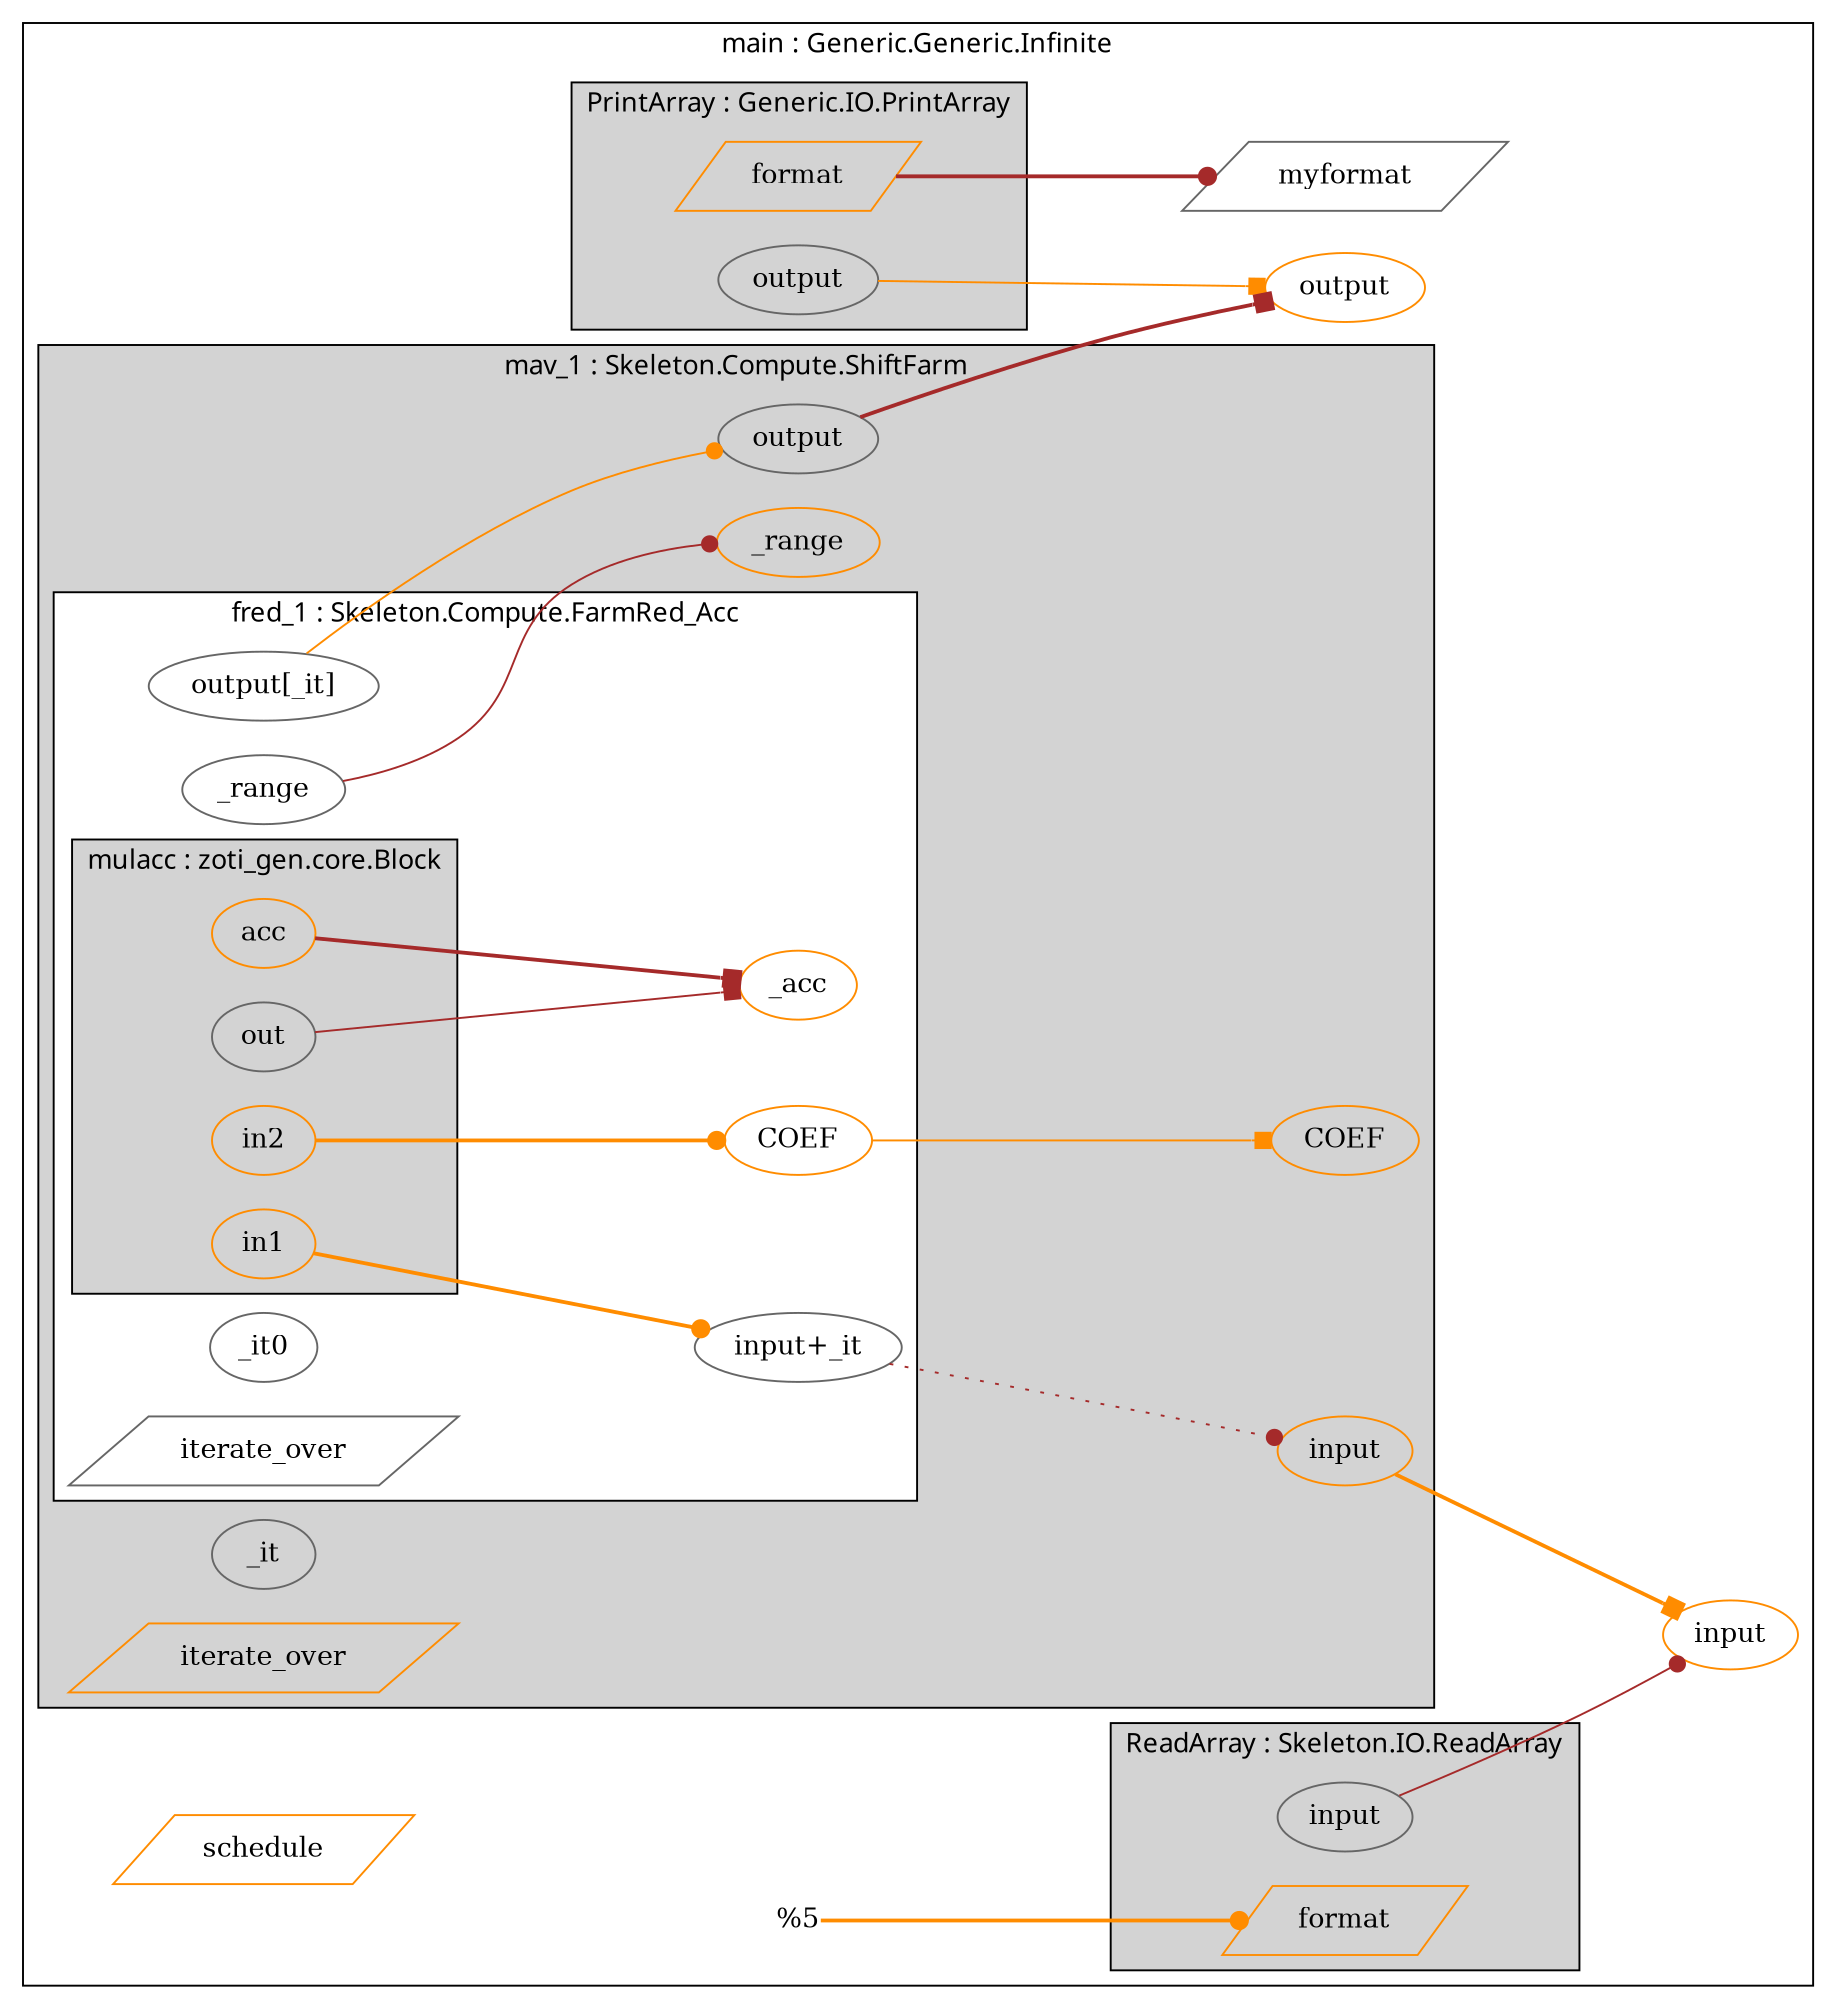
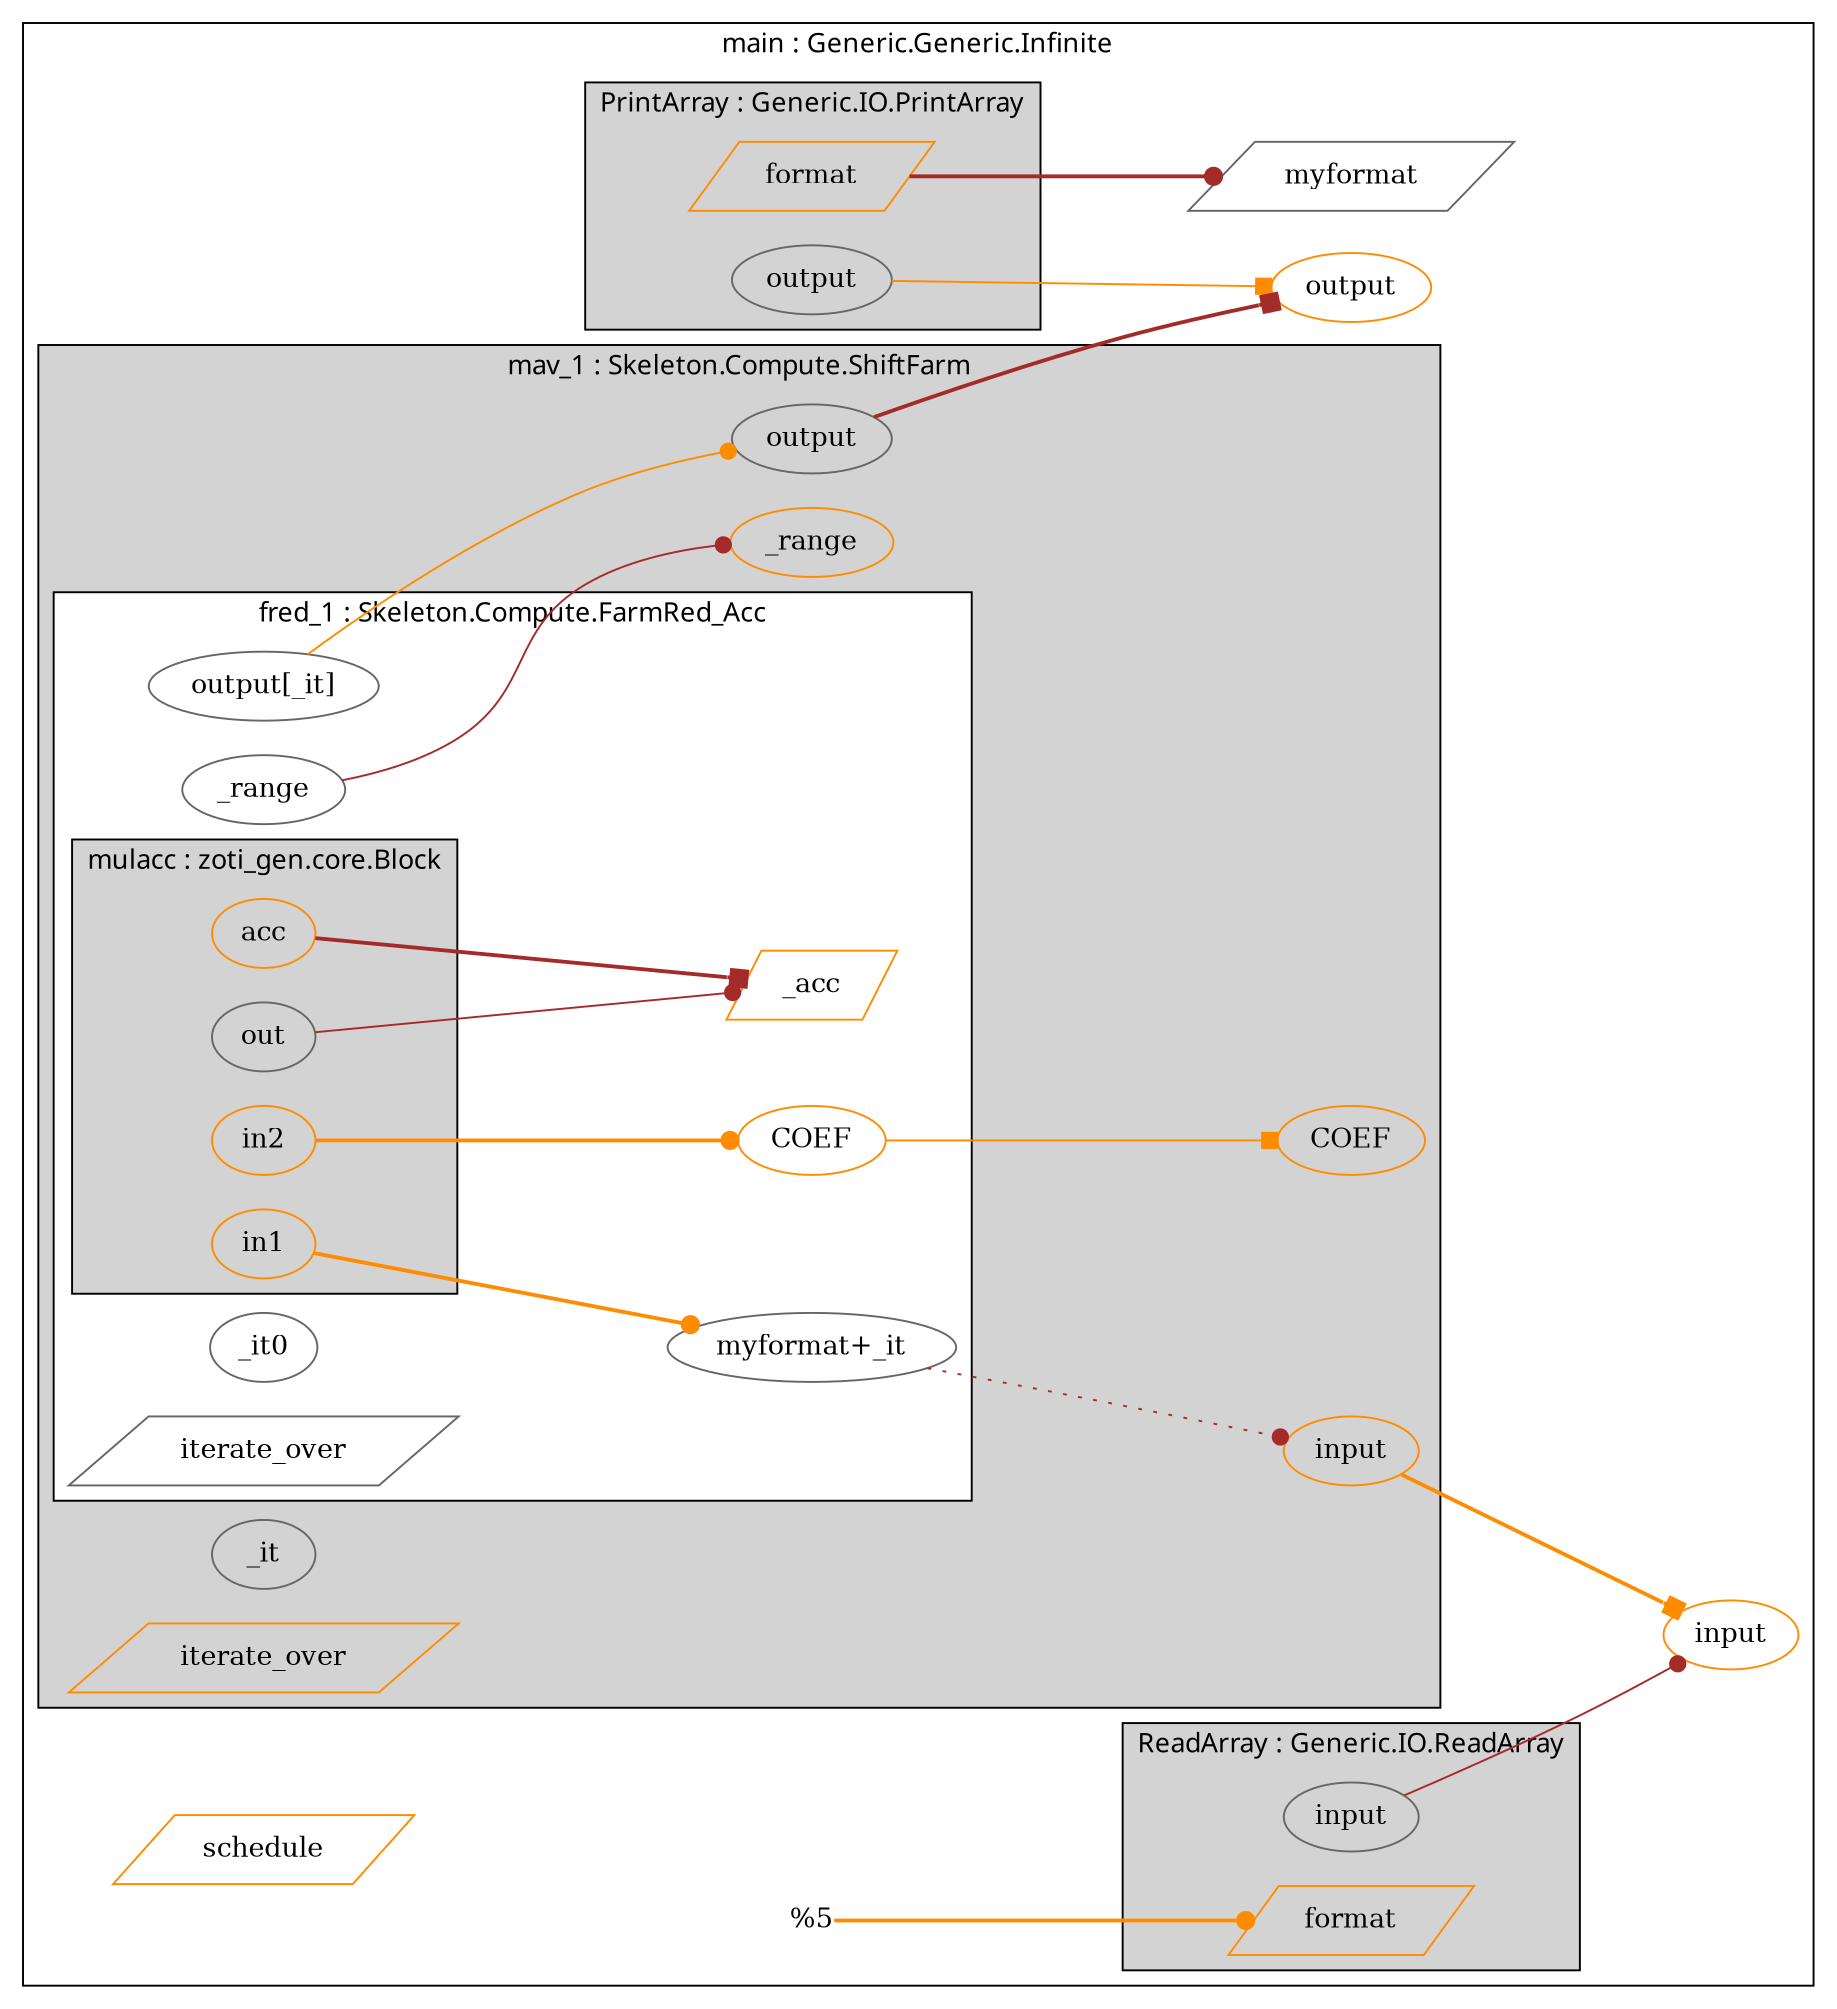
node "_acc": shape ellipse -> parallelogram
edge "out" -> "_acc": arrowhead box -> dot
node "input+_it": label "input+_it" -> "myformat+_it"
cluster "ReadArray : Skeleton.IO.ReadArray": label "ReadArray : Skeleton.IO.ReadArray" -> "ReadArray : Generic.IO.ReadArray"
